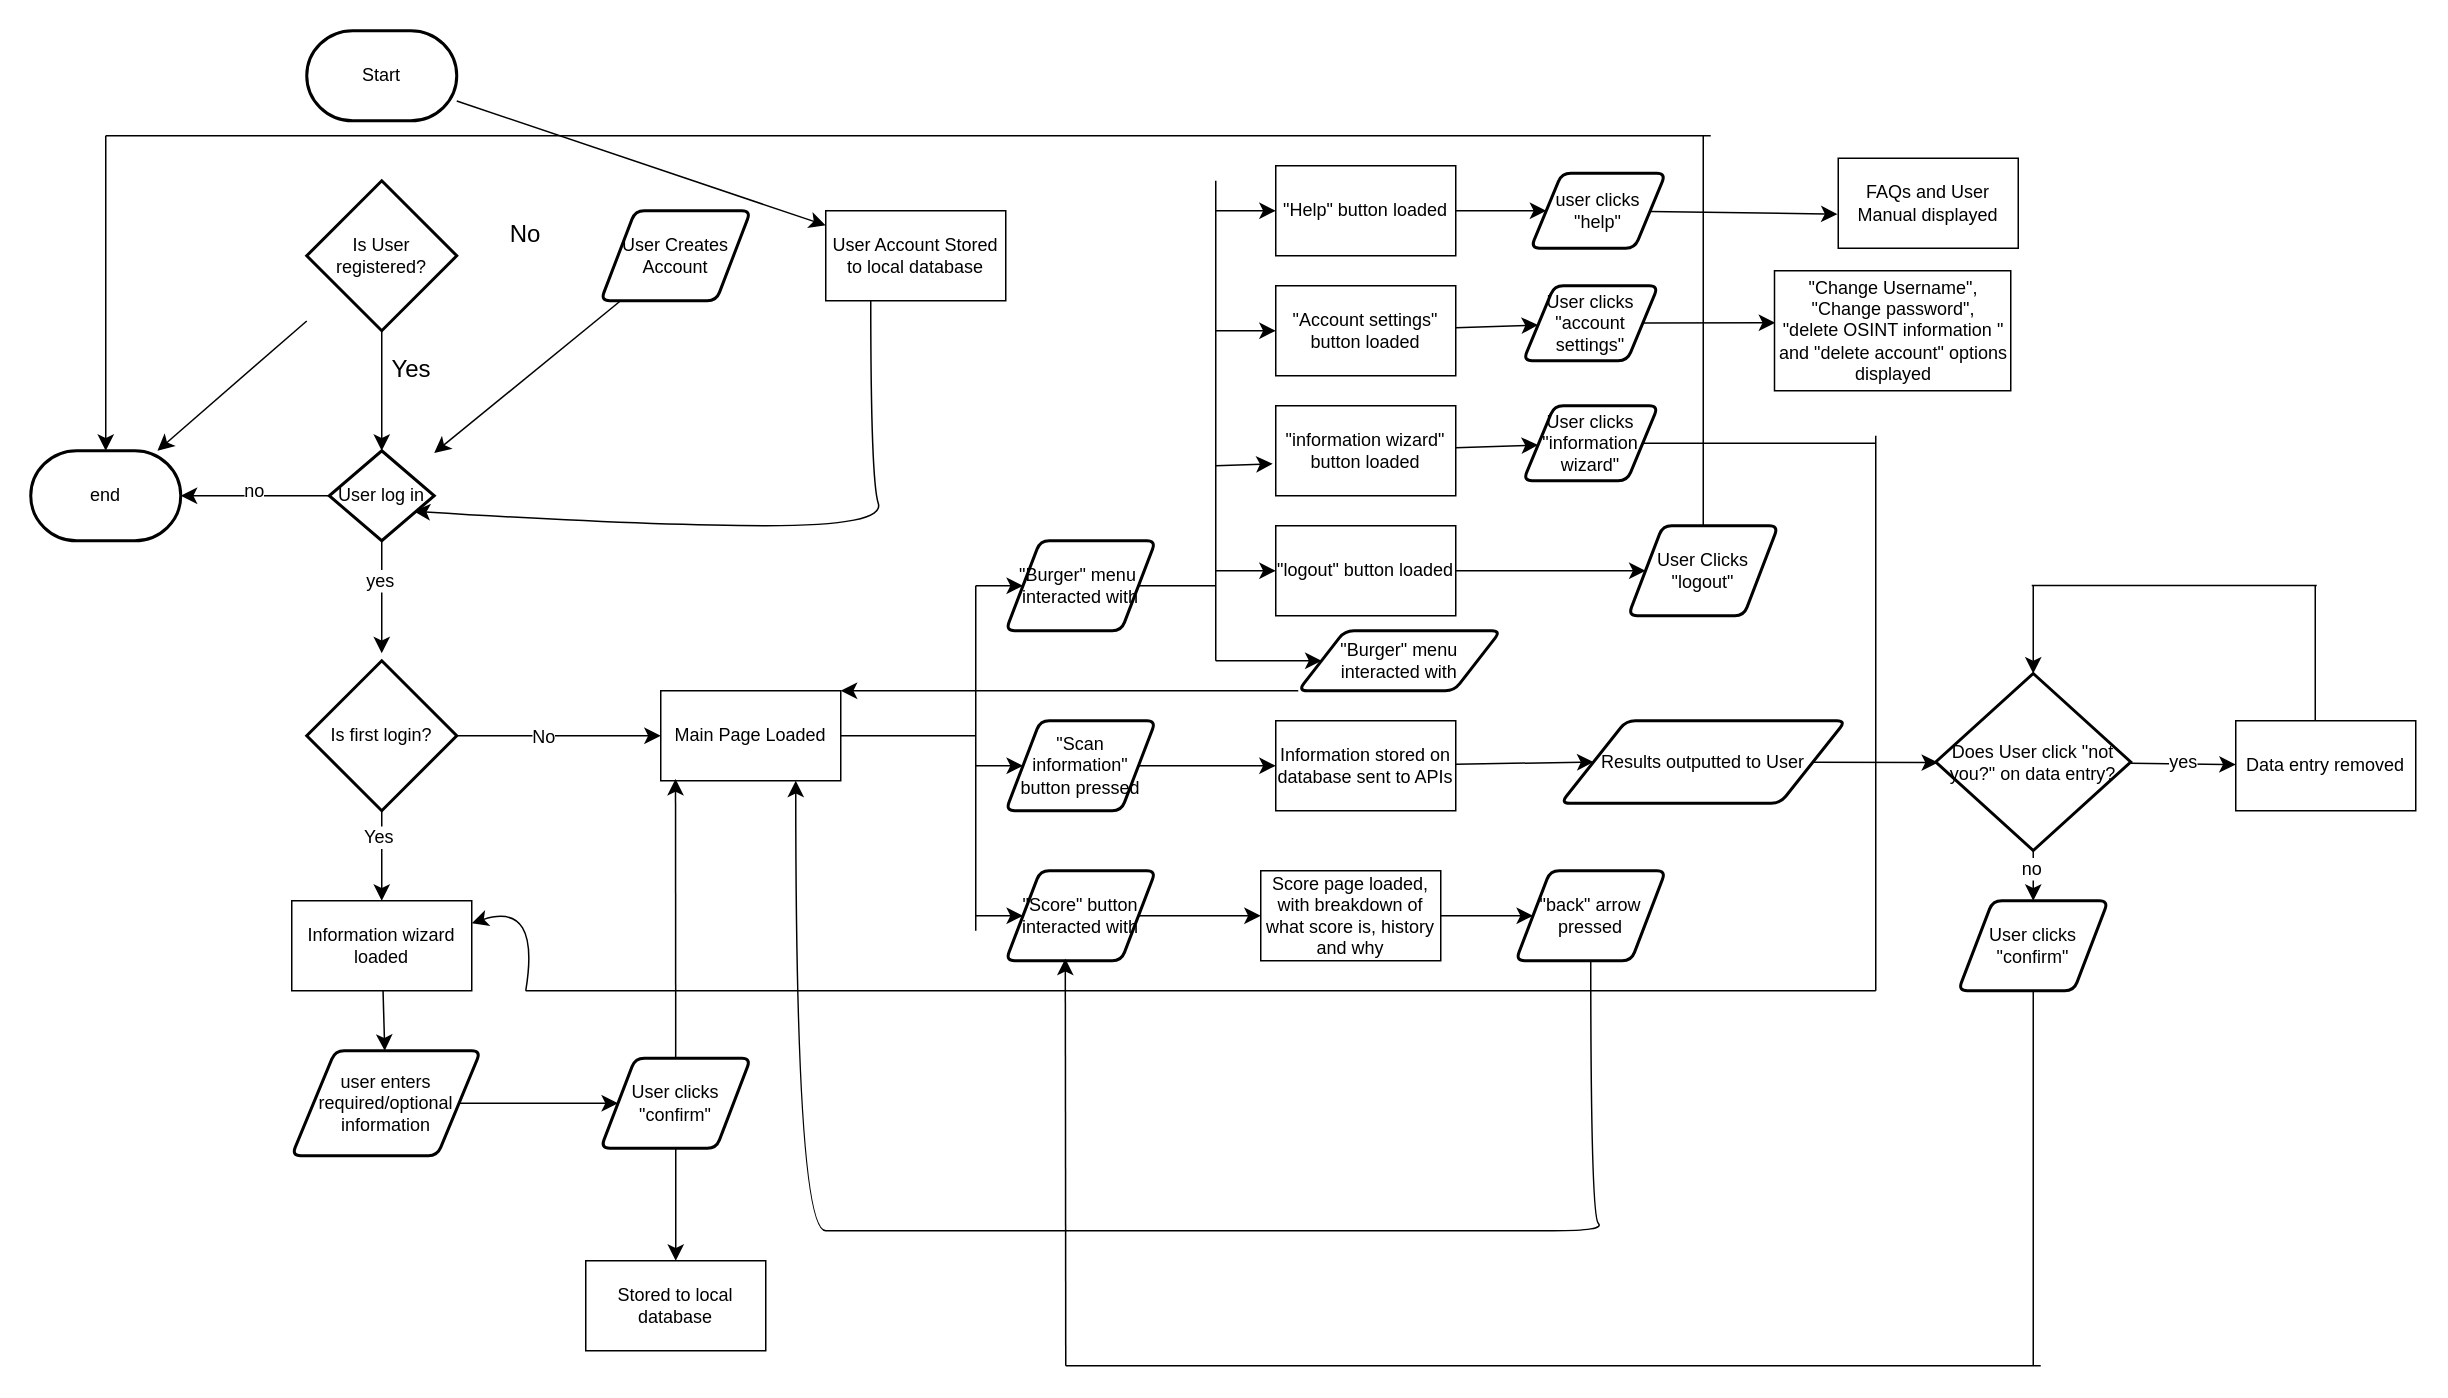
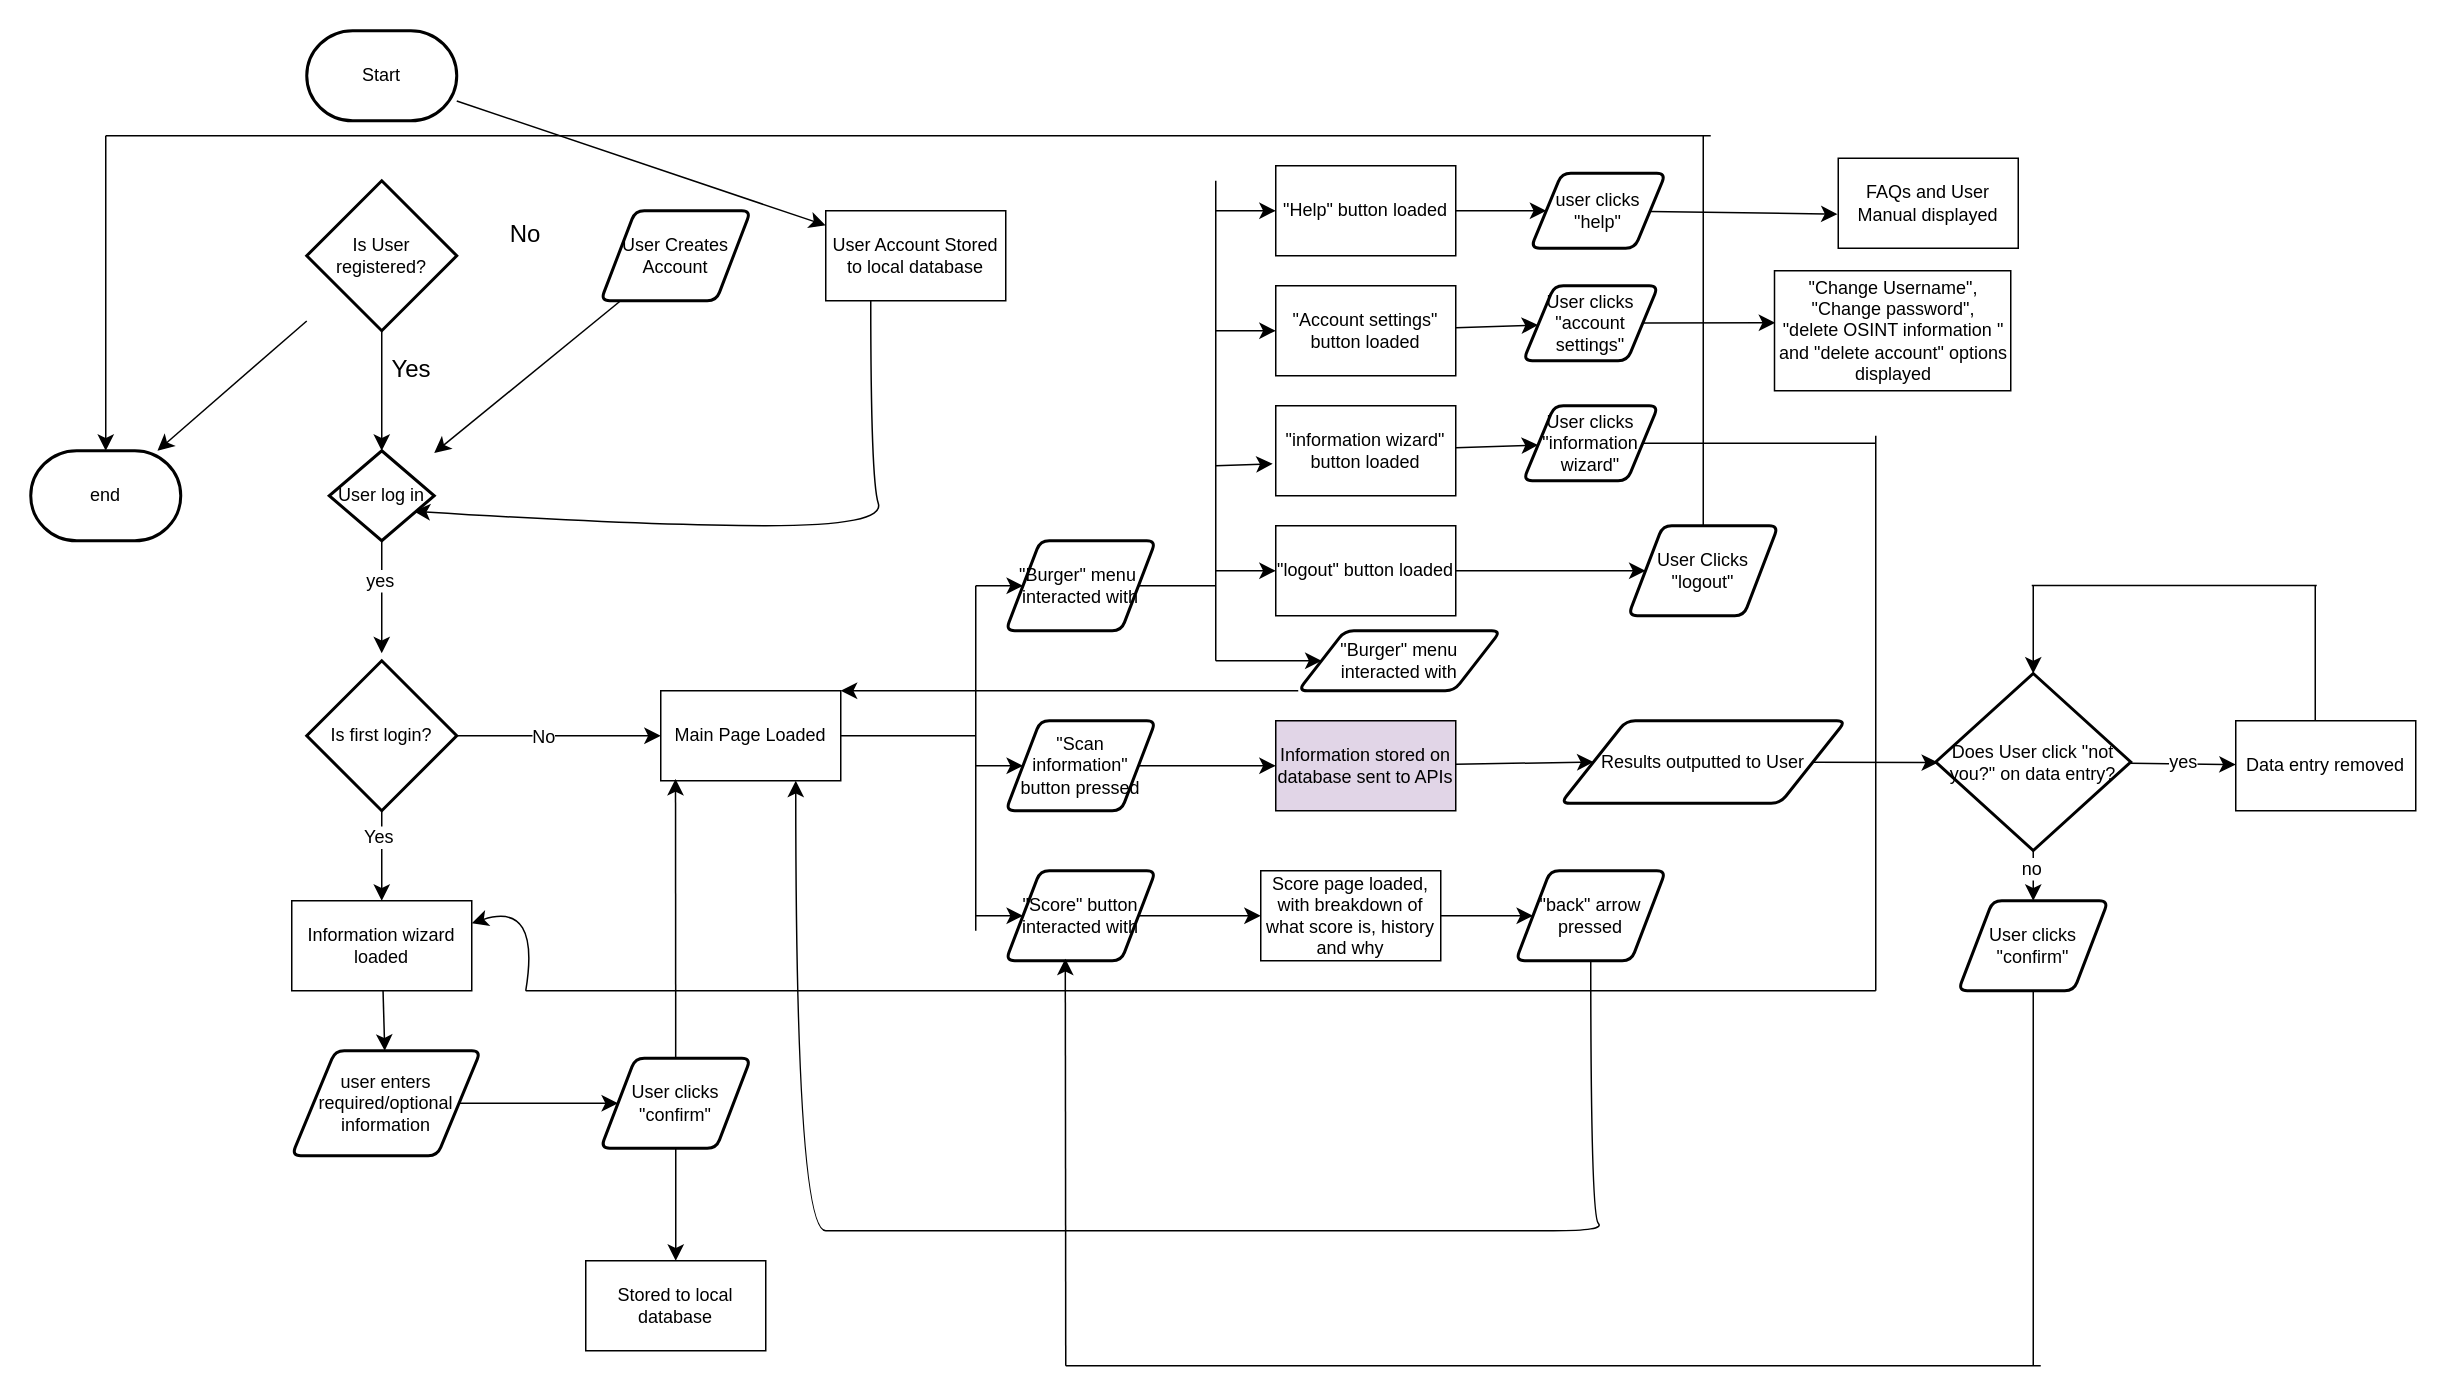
edge "User log in" -> "end": removed, label "no"
node "Information stored on database sent to APIs": fillcolor #ffffff -> #e1d5e7
